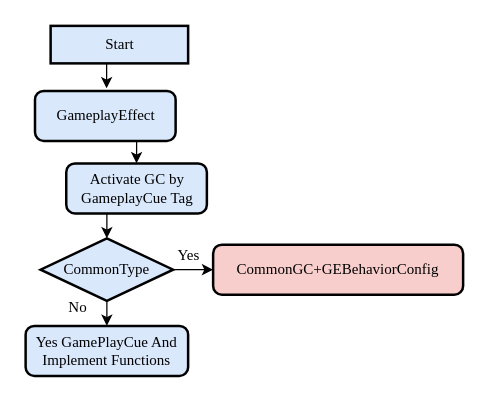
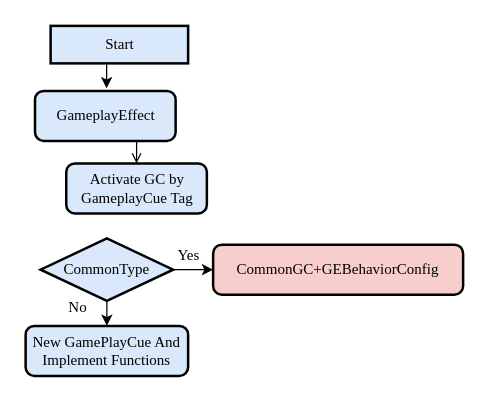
edge "GameplayEffect" -> "Activate GC by GameplayCue Tag": arrowhead classic -> open
edge "Activate GC by GameplayCue Tag" -> "CommonType": removed
node "Yes GamePlayCue And Implement Functions": label "Yes GamePlayCue And Implement Functions" -> "New GamePlayCue And Implement Functions"
